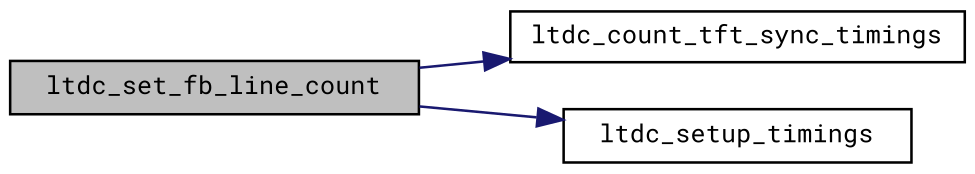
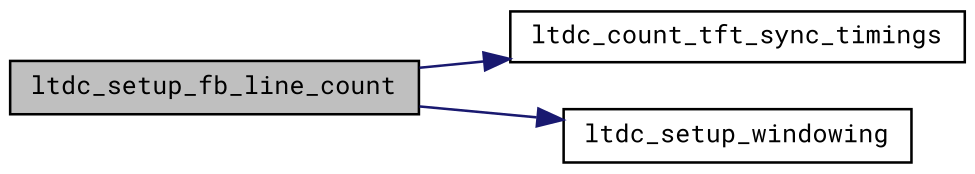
node "ltdc_set_fb_line_count": label "ltdc_set_fb_line_count" -> "ltdc_setup_fb_line_count"
node "ltdc_setup_timings": label "ltdc_setup_timings" -> "ltdc_setup_windowing"
